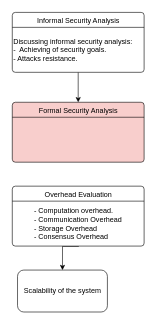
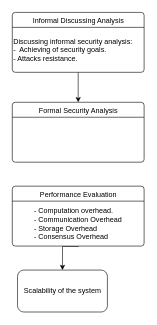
node "Informal Security Analysis": label "Informal Security Analysis" -> "Informal Discussing Analysis"
node "Formal Security Analysis": fillcolor #f8cecc -> #ffffff
node "Overhead Evaluation": label "Overhead Evaluation" -> "Performance Evaluation"
